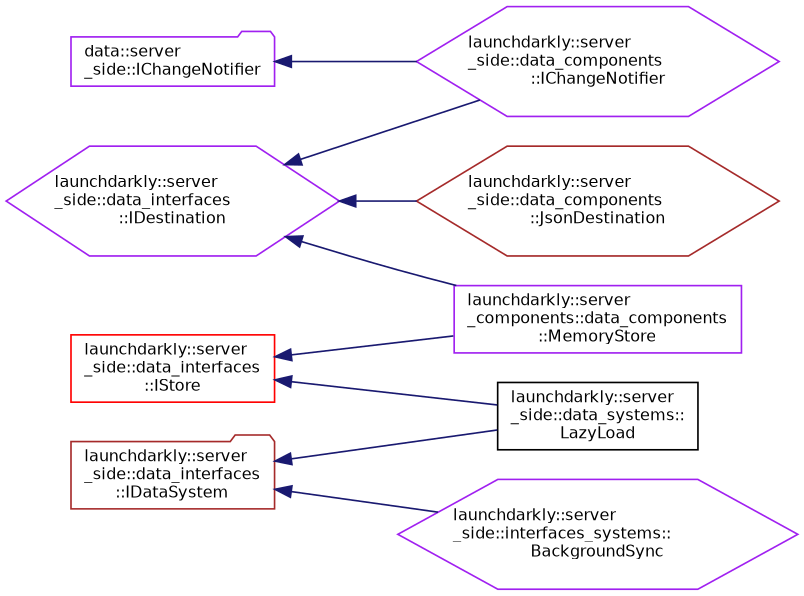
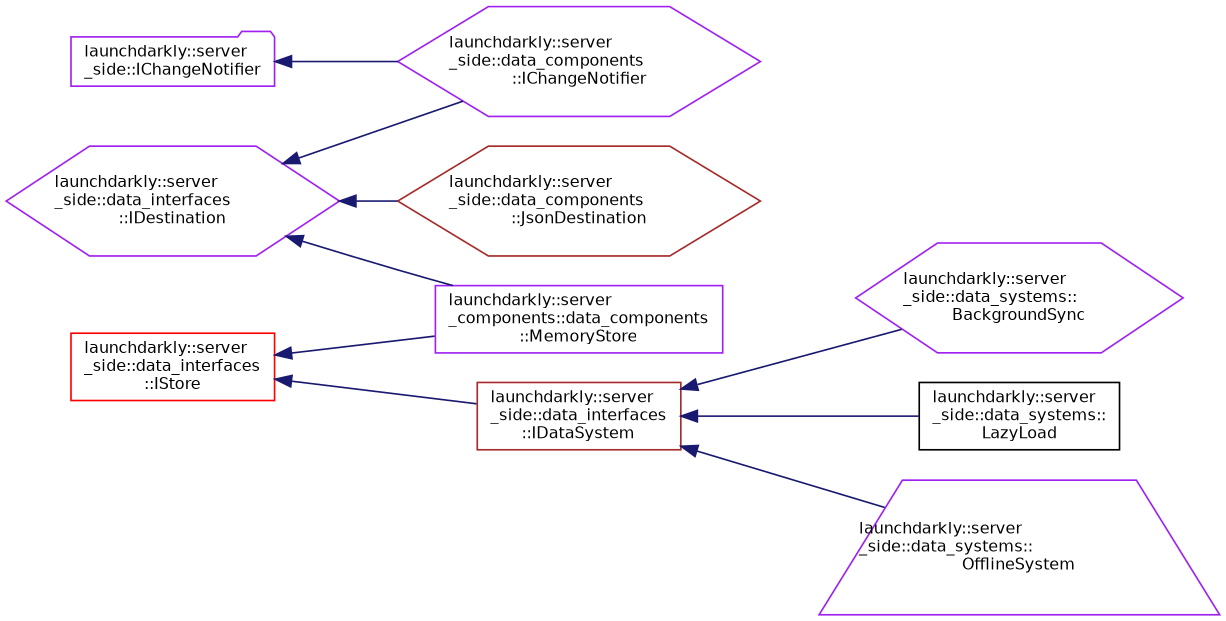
node "data::server _side::IChangeNotifier": label "data::server _side::IChangeNotifier" -> "launchdarkly::server _side::IChangeNotifier"
edge "launchdarkly::server _side::data_systems:: LazyLoad" -> "launchdarkly::server _side::data_interfaces ::IStore": now "launchdarkly::server _side::data_interfaces ::IDataSystem" -> "launchdarkly::server _side::data_interfaces ::IStore"
node "launchdarkly::server _side::data_interfaces ::IDataSystem": shape folder -> box
node "launchdarkly::server _side::interfaces_systems:: BackgroundSync": label "launchdarkly::server _side::interfaces_systems:: BackgroundSync" -> "launchdarkly::server _side::data_systems:: BackgroundSync"
node "launchdarkly::server _side::data_systems:: OfflineSystem": added
